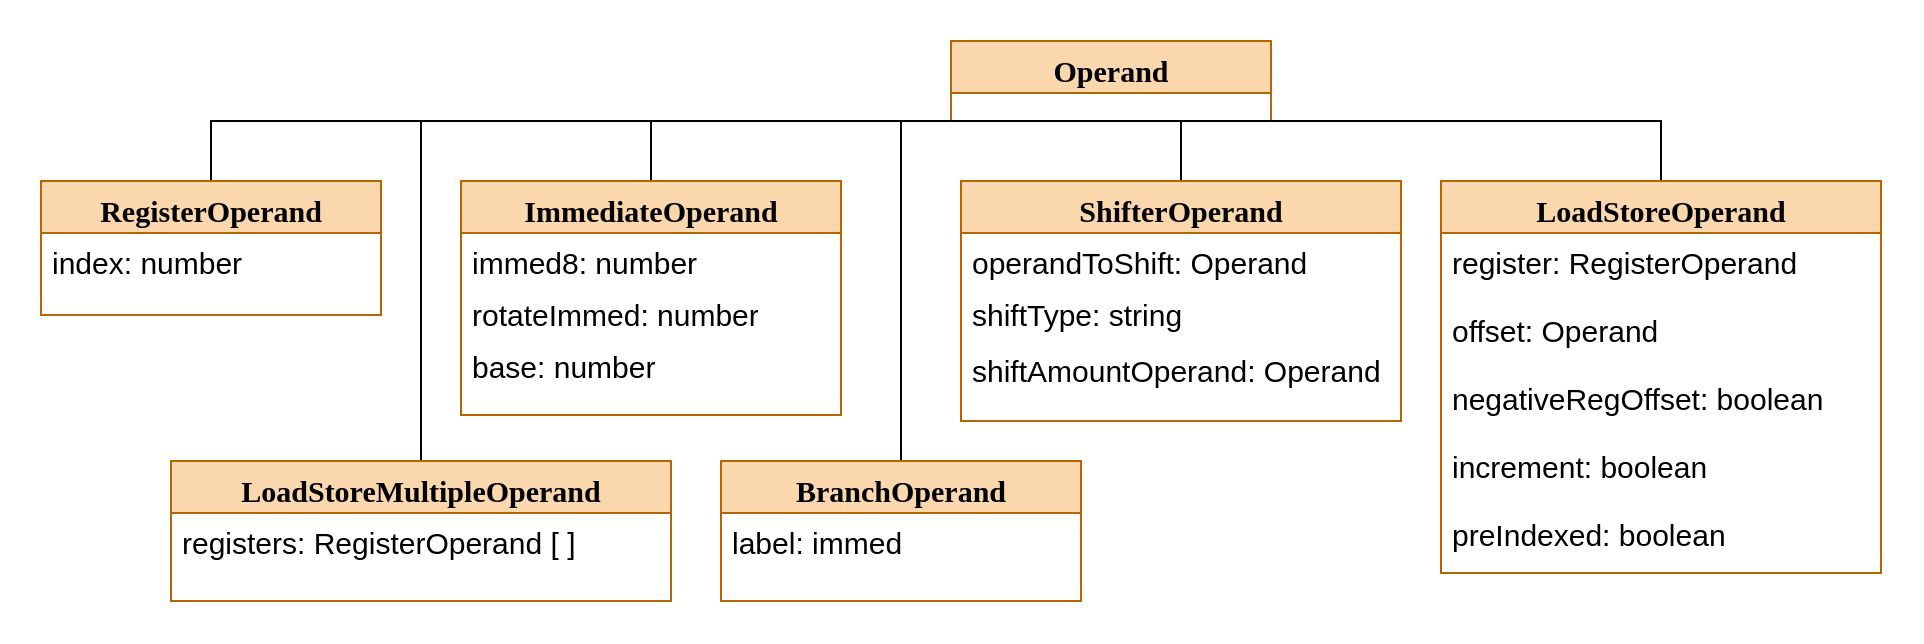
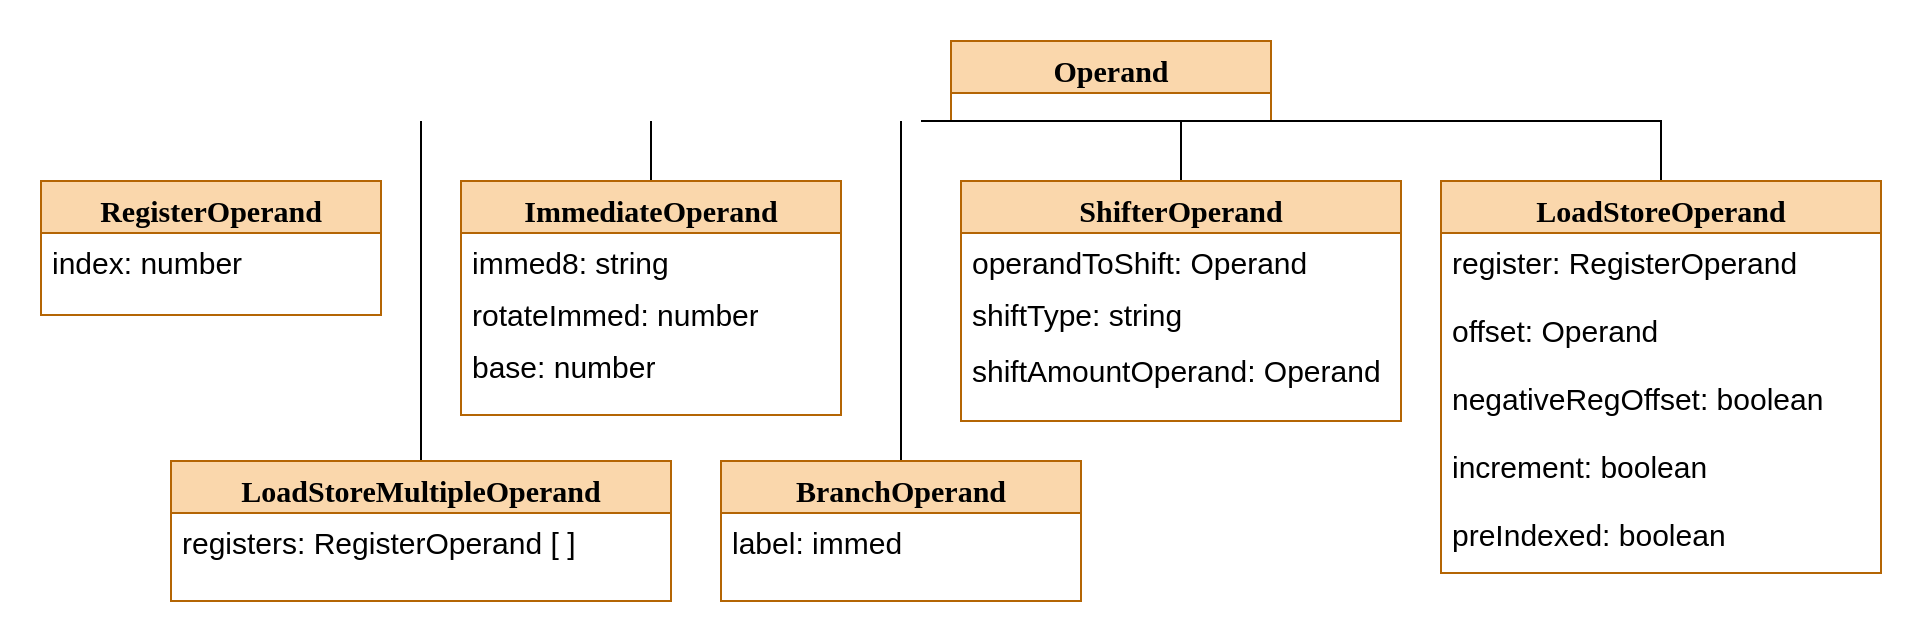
edge "Operand" -- "RegisterOperand": removed
node "immed8: number": label "immed8: number" -> "immed8: string"
